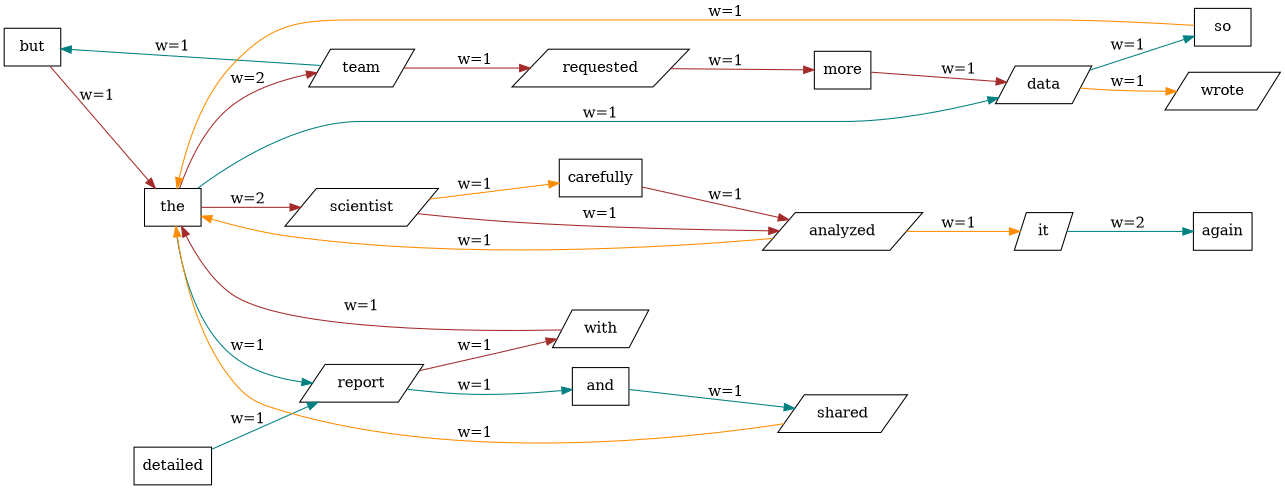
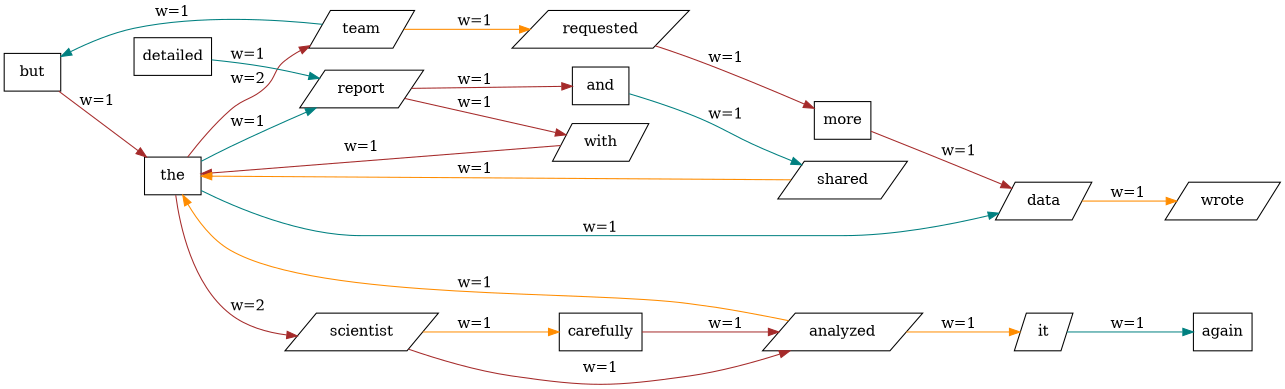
node "so": removed
edge "team" -> "requested": color brown -> darkorange
edge "it" -> "again": label "w=2" -> "w=1"
edge "report" -> "and": color teal -> brown
